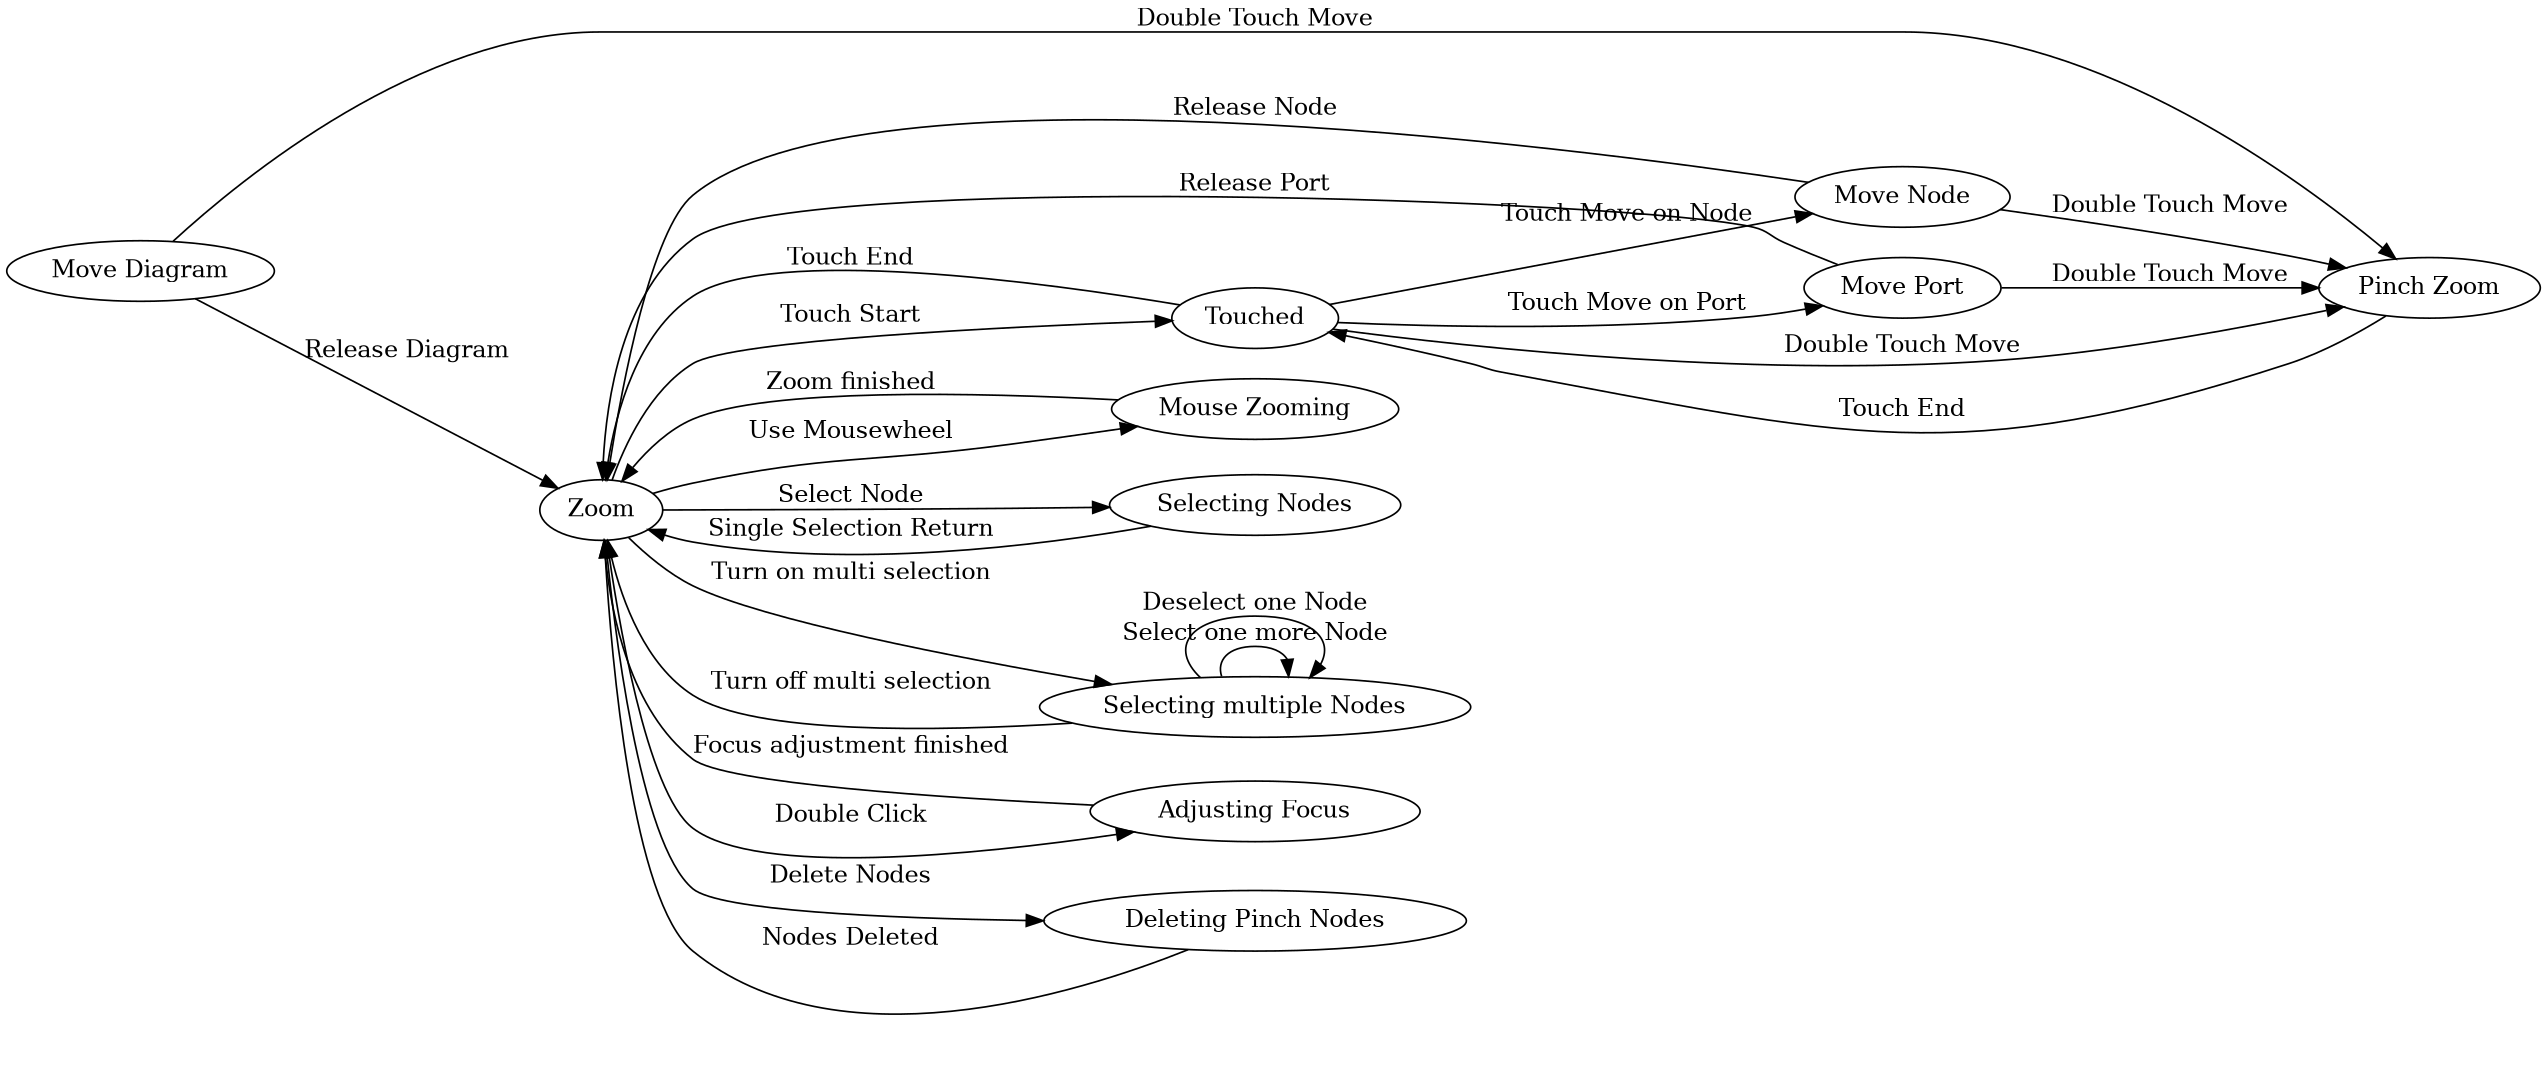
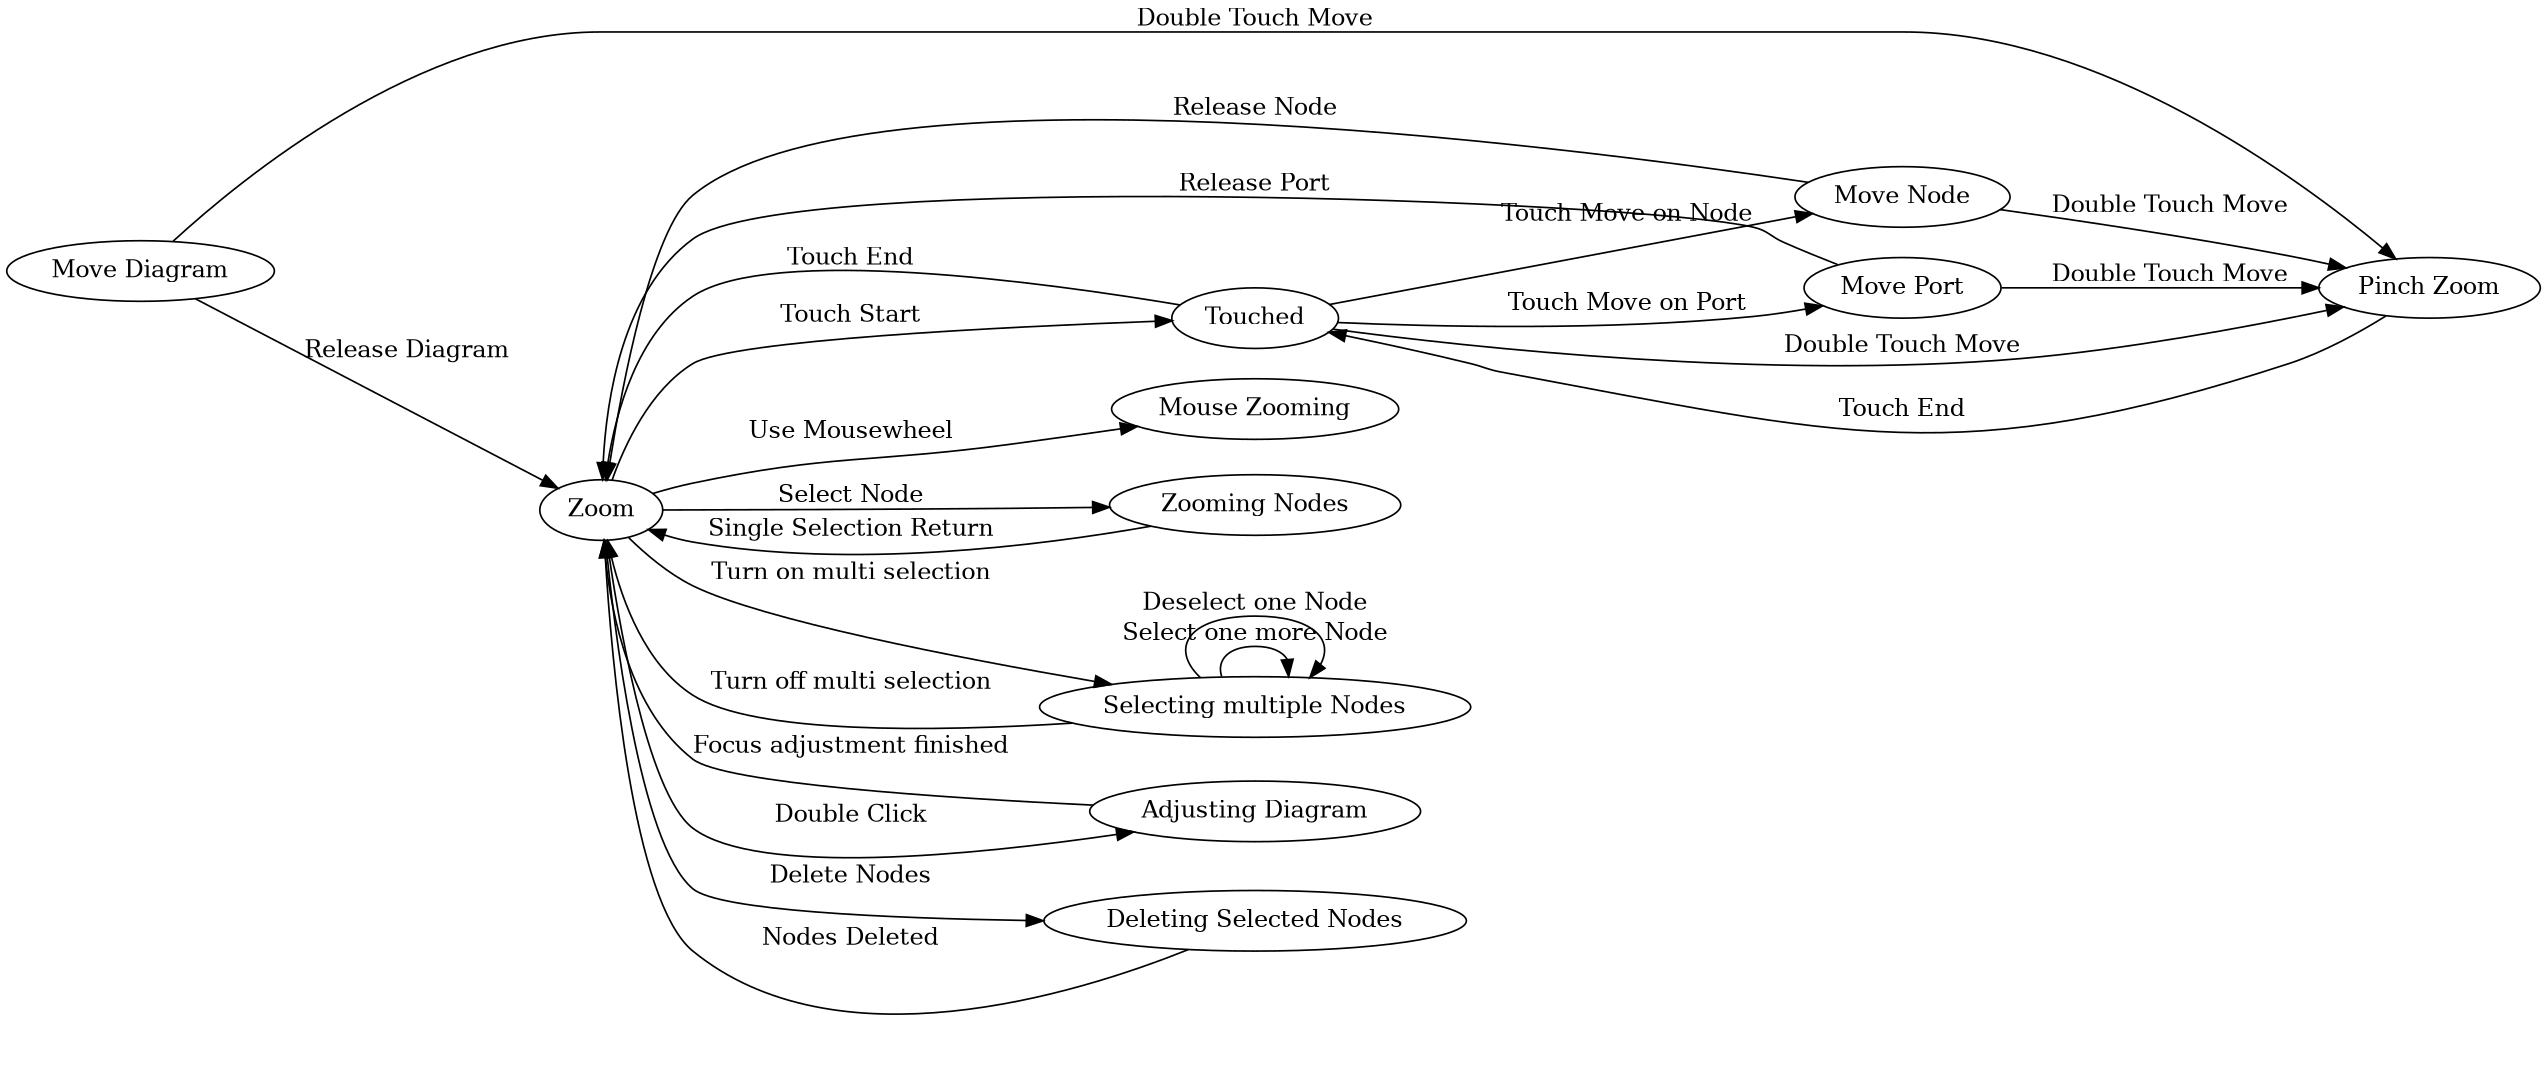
edge "Mouse Zooming" -> "Zoom": removed, label "Zoom finished"
node "Selecting Nodes": label "Selecting Nodes" -> "Zooming Nodes"
node "Adjusting Focus": label "Adjusting Focus" -> "Adjusting Diagram"
node "Deleting Pinch Nodes": label "Deleting Pinch Nodes" -> "Deleting Selected Nodes"
